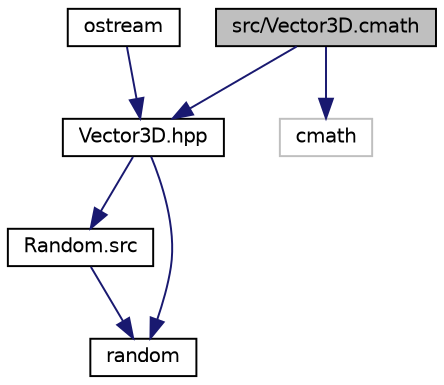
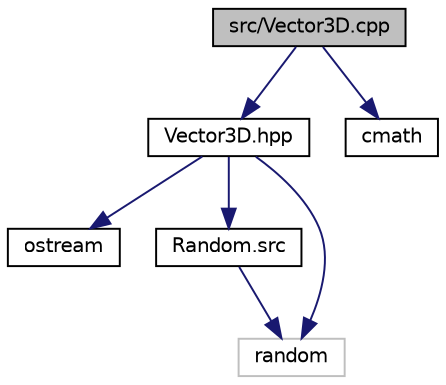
node "src/Vector3D.cmath": label "src/Vector3D.cmath" -> "src/Vector3D.cpp"
edge "ostream" -> "Vector3D.hpp": reversed
node "cmath": color grey75 -> black
node "random": color black -> grey75
